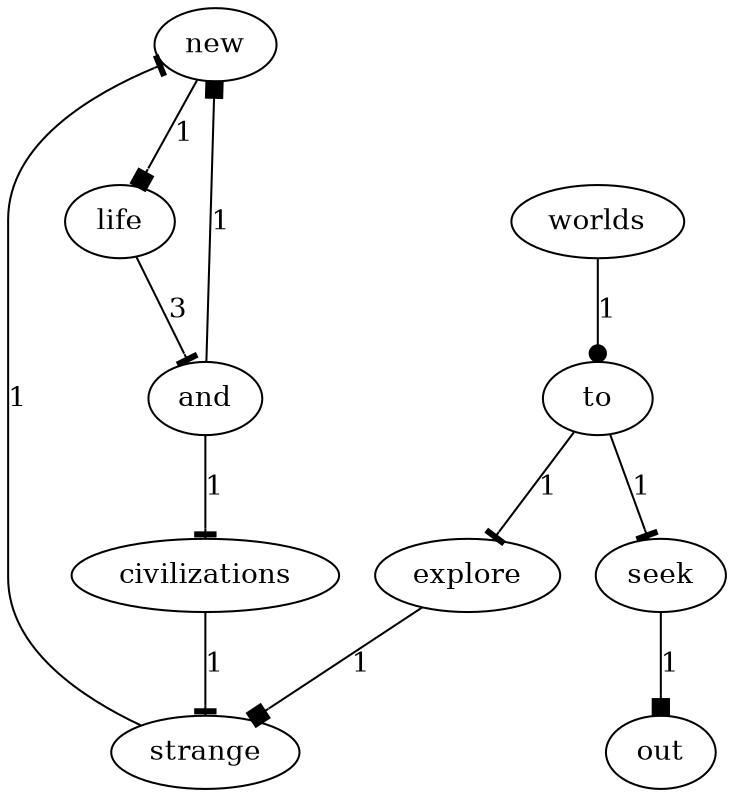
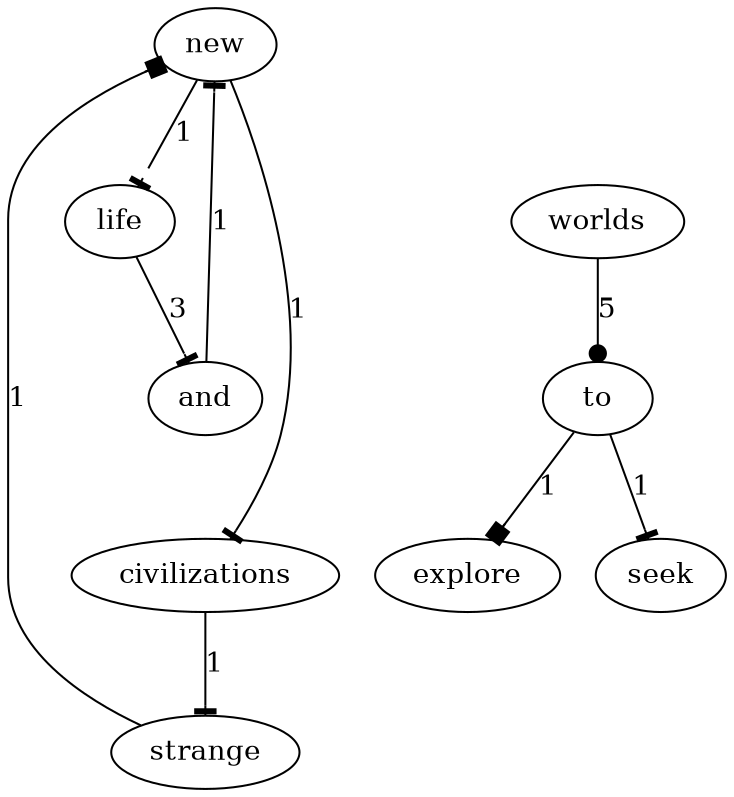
edge "new" -> "life": arrowhead box -> tee
edge "and" -> "new": arrowhead box -> tee
edge "worlds" -> "to": label "1" -> "5"
edge "strange" -> "new": arrowhead tee -> box
edge "and" -> "civilizations": now "new" -> "civilizations"
edge "to" -> "explore": arrowhead tee -> box
edge "explore" -> "strange": removed, label "1"
node "out": removed
